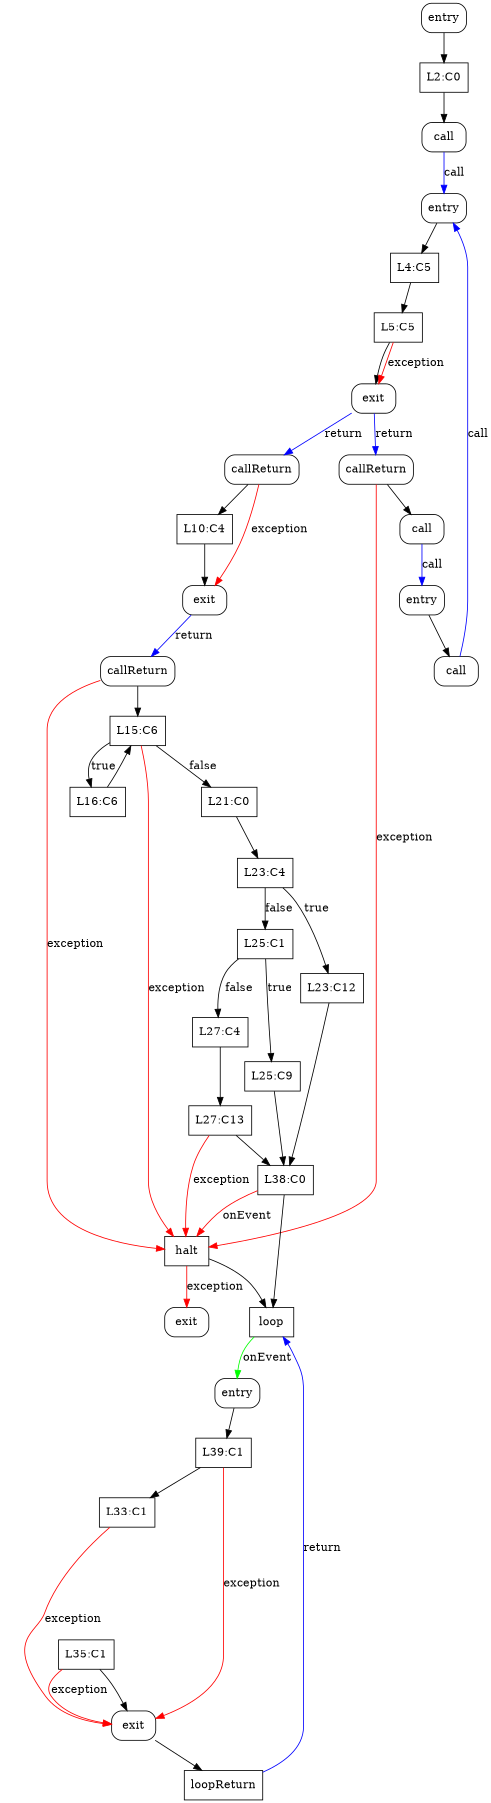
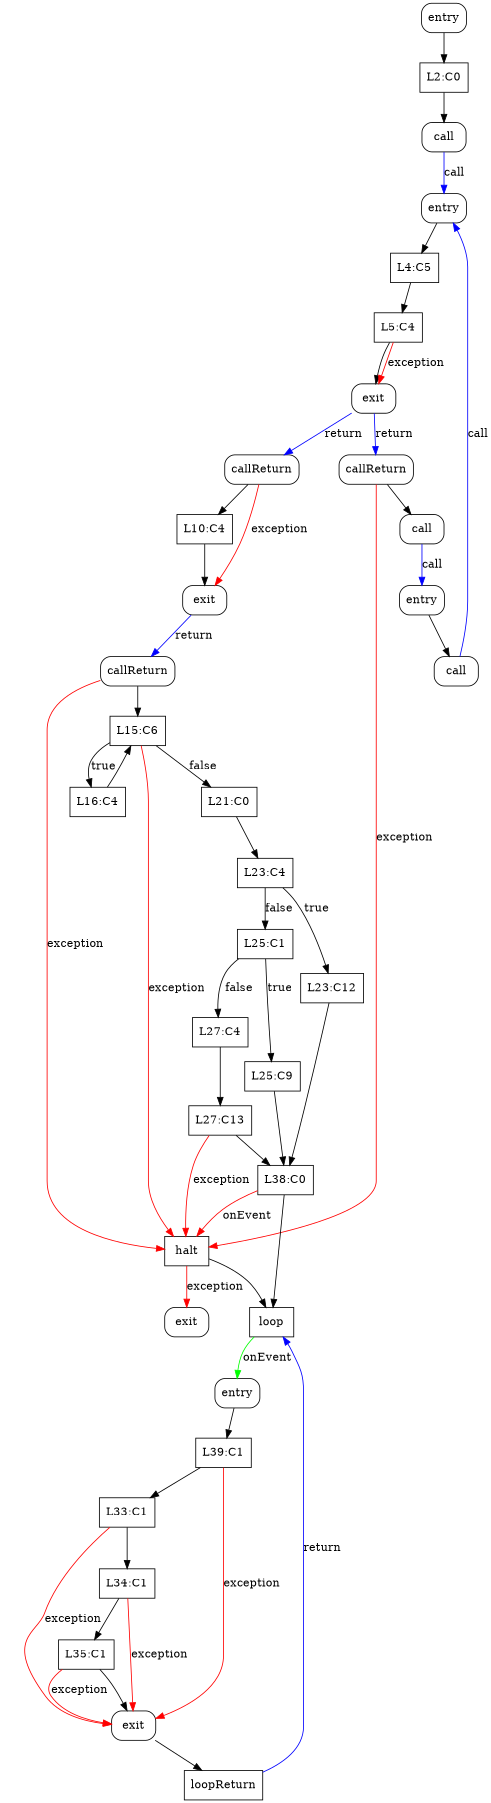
node "L5:C5": label "L5:C5" -> "L5:C4"
node "L16:C6": label "L16:C6" -> "L16:C4"
node "L34:C1": added
